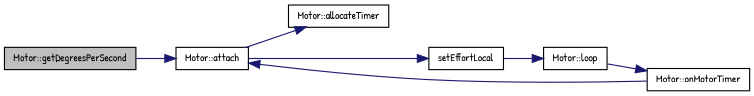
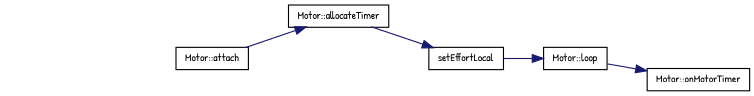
node "Motor::getDegreesPerSecond": removed
edge "Motor::attach" -> "setEffortLocal": now "Motor::allocateTimer" -> "setEffortLocal"
edge "Motor::onMotorTimer" -> "Motor::attach": removed
